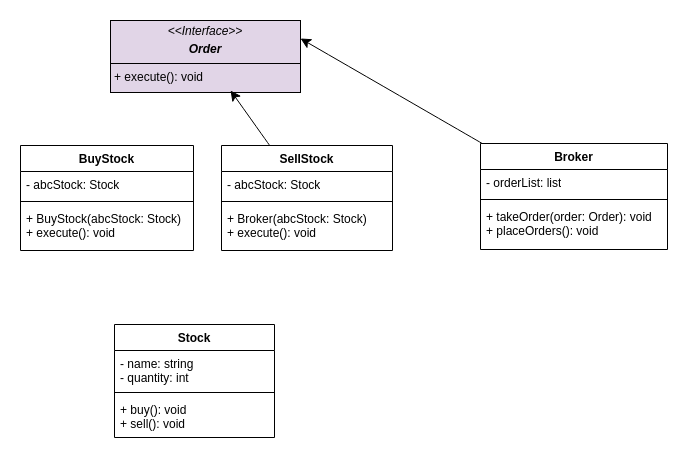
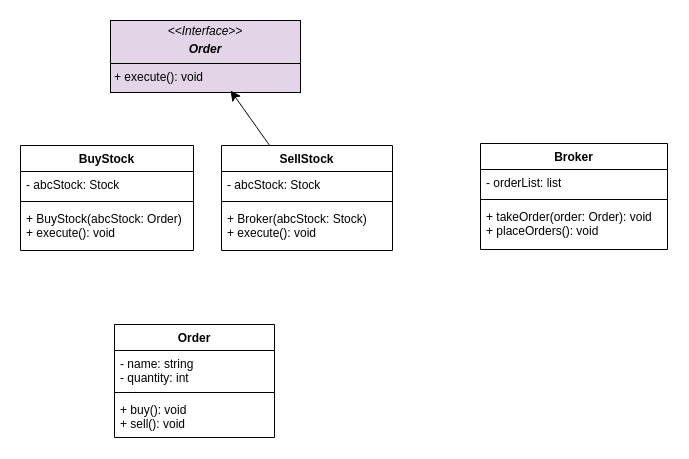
edge "Broker" -> "<<Interface>> Order + execute(): void": removed
node "+ BuyStock(abcStock: Stock) + execute(): void": label "+ BuyStock(abcStock: Stock) + execute(): void" -> "+ BuyStock(abcStock: Order) + execute(): void"
node "Stock": label "Stock" -> "Order"
